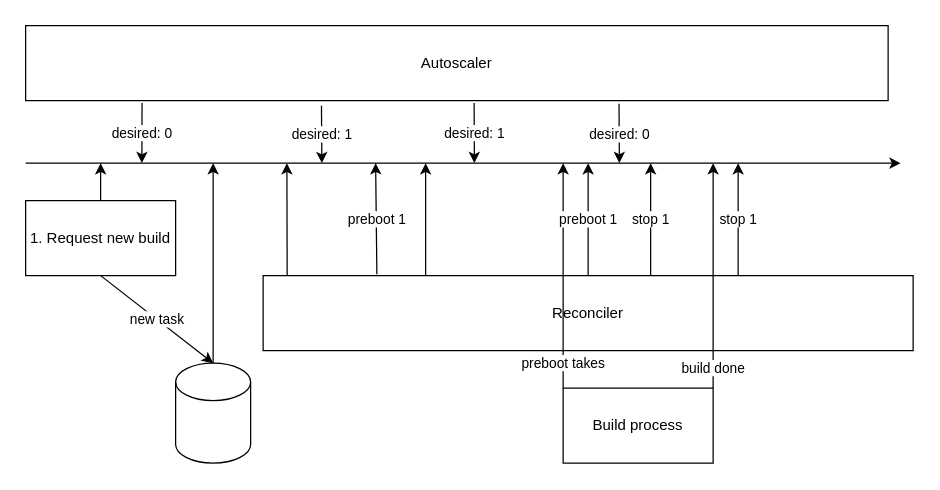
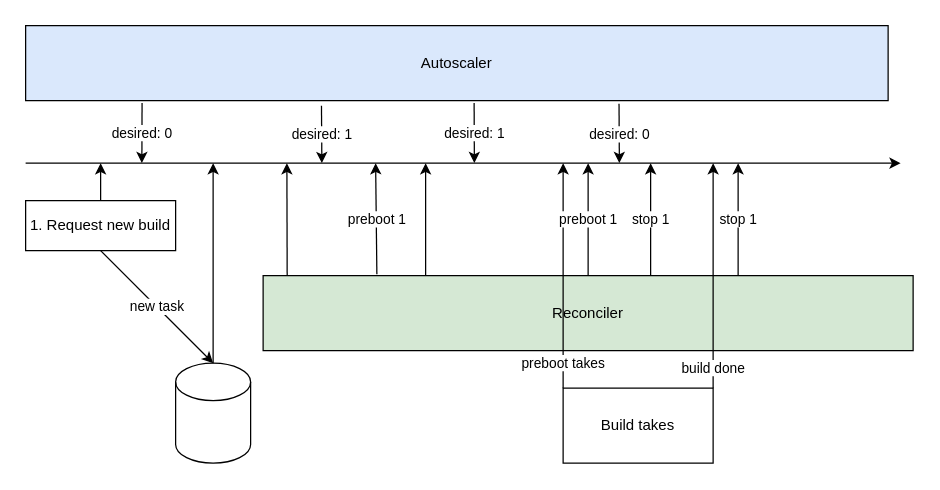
node "Autoscaler": fillcolor #ffffff -> #dae8fc
node "1. Request new build": size 150x75 -> 150x50
node "Reconciler": fillcolor #ffffff -> #d5e8d4
node "Build process": label "Build process" -> "Build takes"
